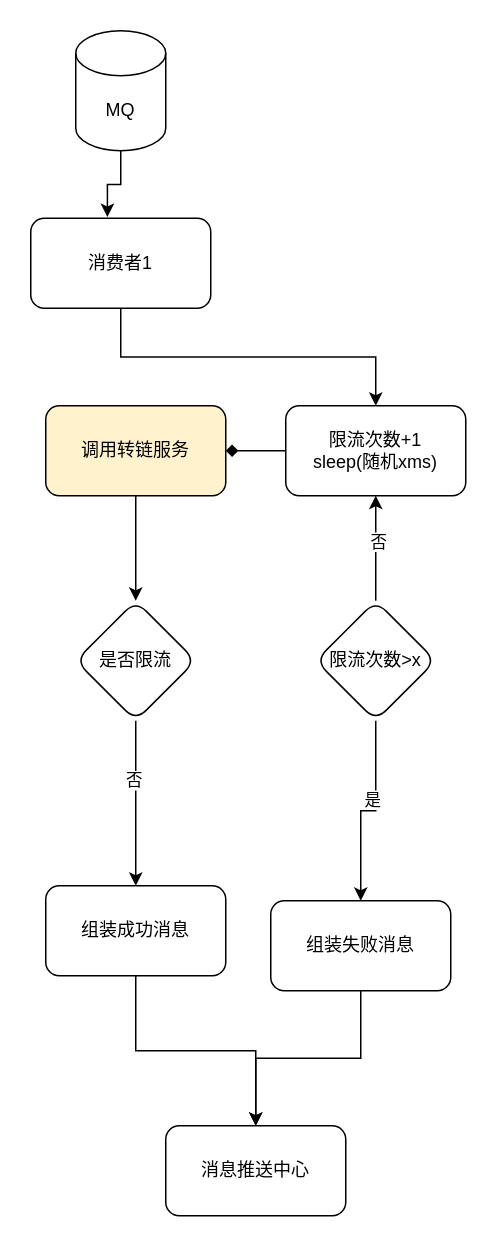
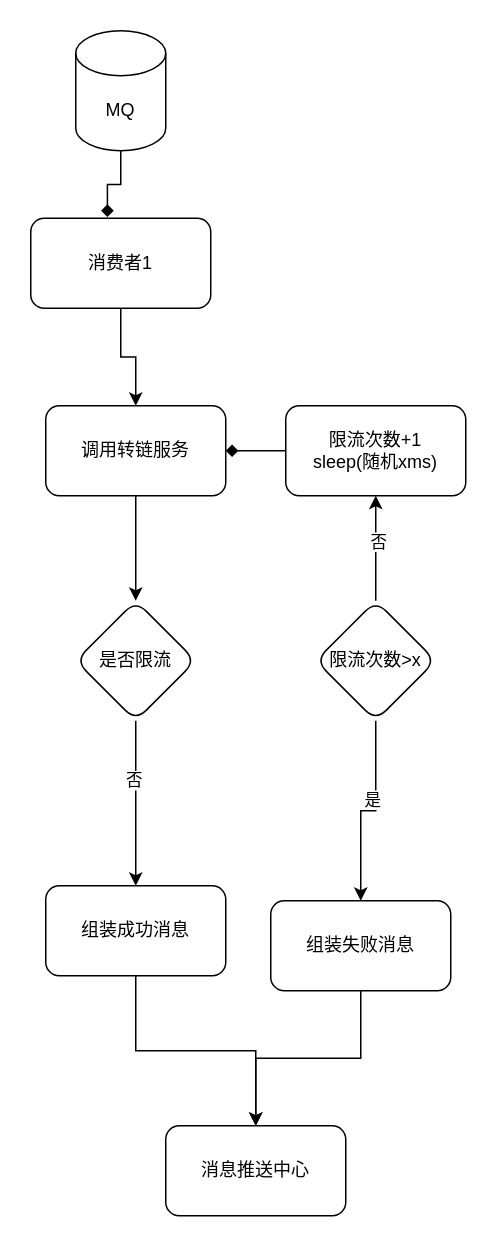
edge "MQ" -> "消费者1": arrowhead classic -> diamond
edge "消费者1" -> "限流次数+1 sleep(随机xms)": now "消费者1" -> "调用转链服务"
node "调用转链服务": fillcolor #fff2cc -> #ffffff
